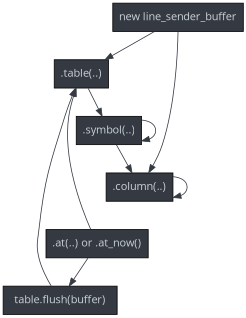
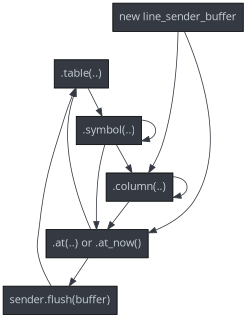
edge "new line_sender_buffer" -> ".table(..)": now "new line_sender_buffer" -> ".at(..) or .at_now()"
edge ".symbol(..)" -> ".at(..) or .at_now()": added
edge ".column(..)" -> ".at(..) or .at_now()": added
node "table.flush(buffer)": label "table.flush(buffer)" -> "sender.flush(buffer)"
